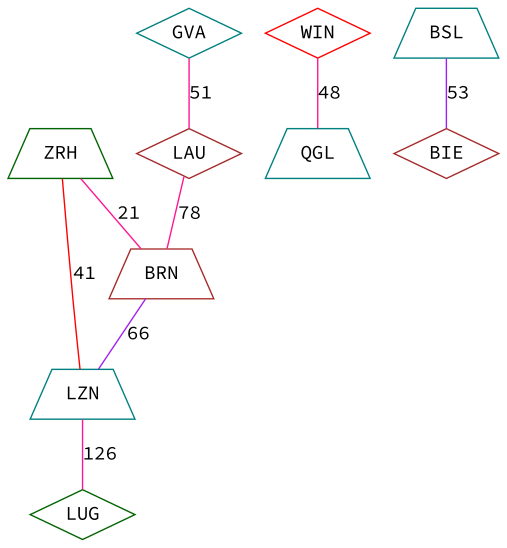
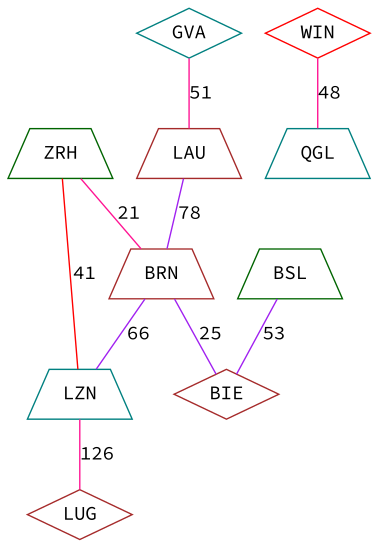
node "BSL": color teal -> darkgreen
node "LAU": shape diamond -> trapezium
edge "LAU" -- "BRN": color deeppink -> purple
edge "BRN" -- "BIE": added, label "25"
node "LUG": color darkgreen -> brown
